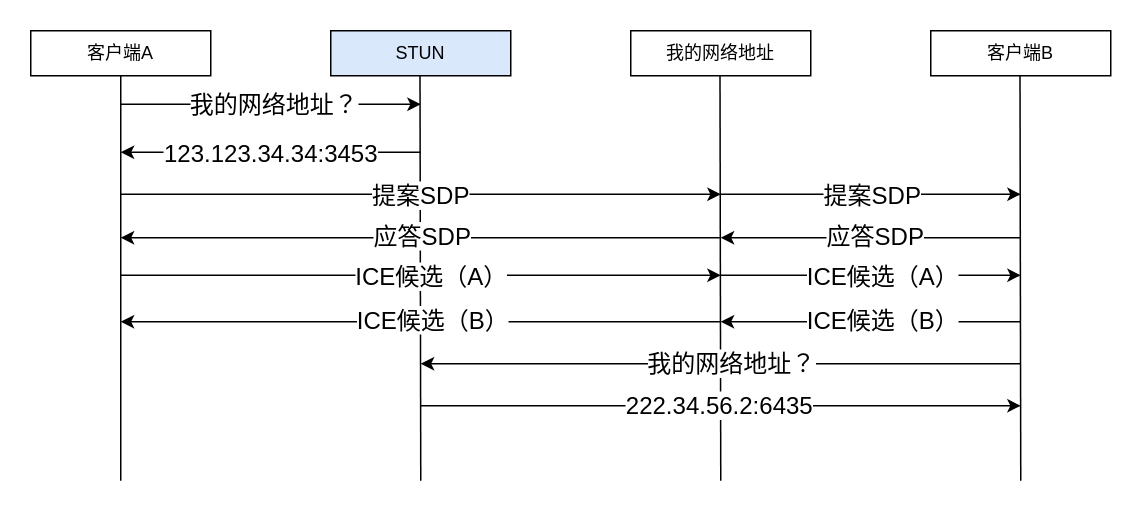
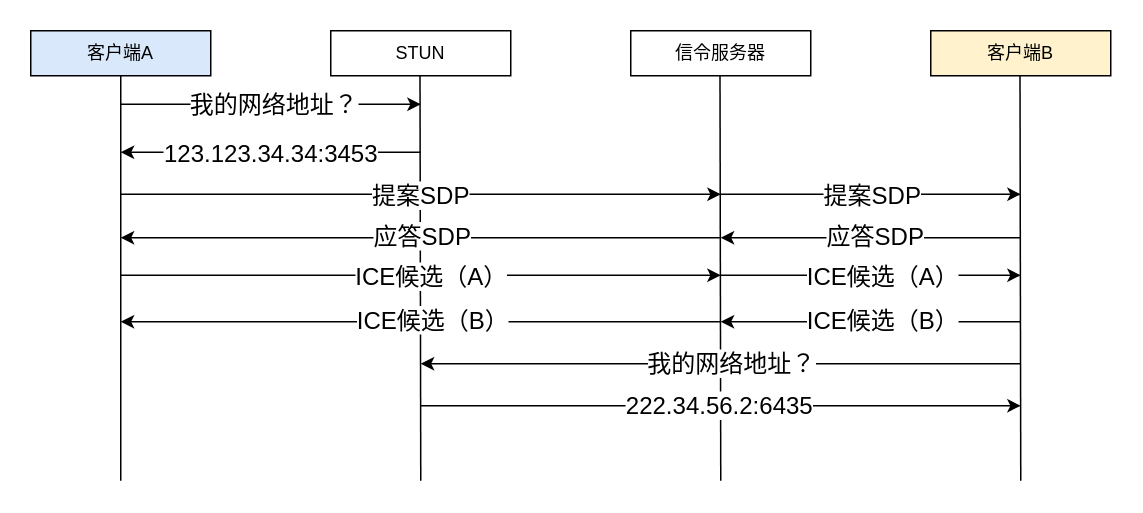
node "客户端A": fillcolor #ffffff -> #dae8fc
node "STUN": fillcolor #dae8fc -> #ffffff
node "我的网络地址": label "我的网络地址" -> "信令服务器"
node "客户端B": fillcolor #ffffff -> #fff2cc
